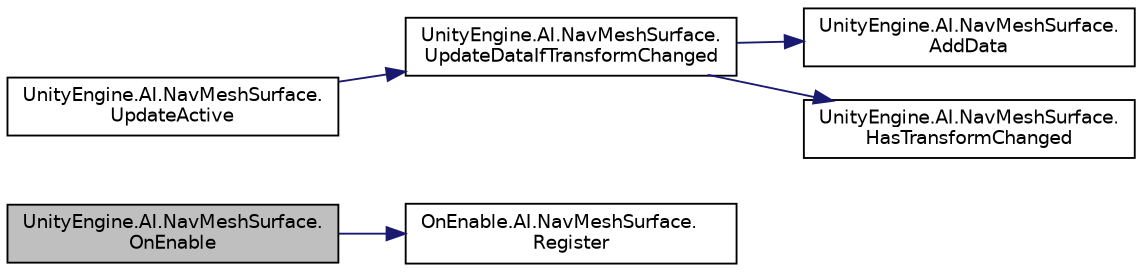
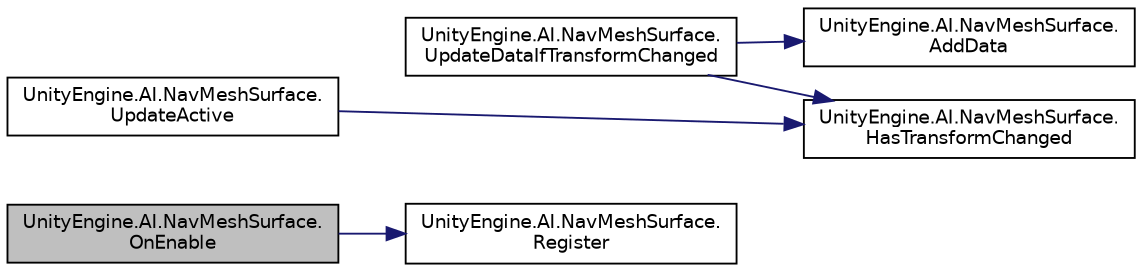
edge "UnityEngine.AI.NavMeshSurface. UpdateActive" -> "UnityEngine.AI.NavMeshSurface. UpdateDataIfTransformChanged": now "UnityEngine.AI.NavMeshSurface. UpdateActive" -> "UnityEngine.AI.NavMeshSurface. HasTransformChanged"
node "OnEnable.AI.NavMeshSurface. Register": label "OnEnable.AI.NavMeshSurface. Register" -> "UnityEngine.AI.NavMeshSurface. Register"
